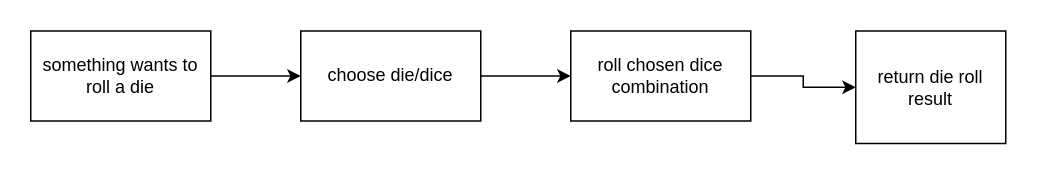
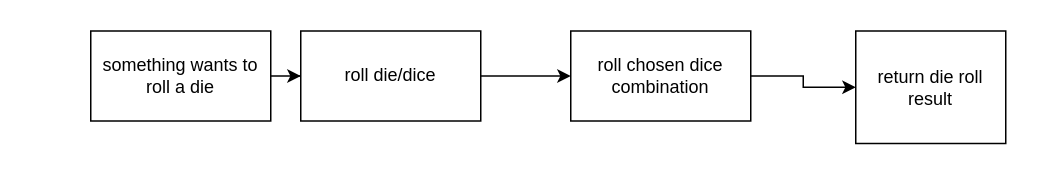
node "something wants to roll a die": moved (121, 76) -> (181, 76)
node "choose die/dice": label "choose die/dice" -> "roll die/dice"
